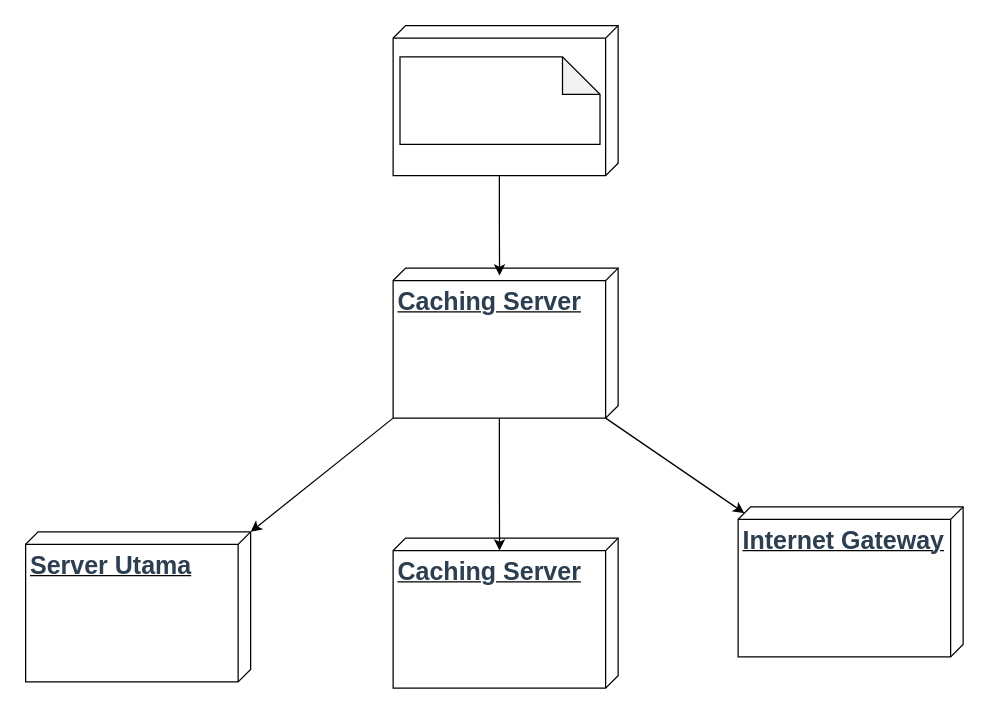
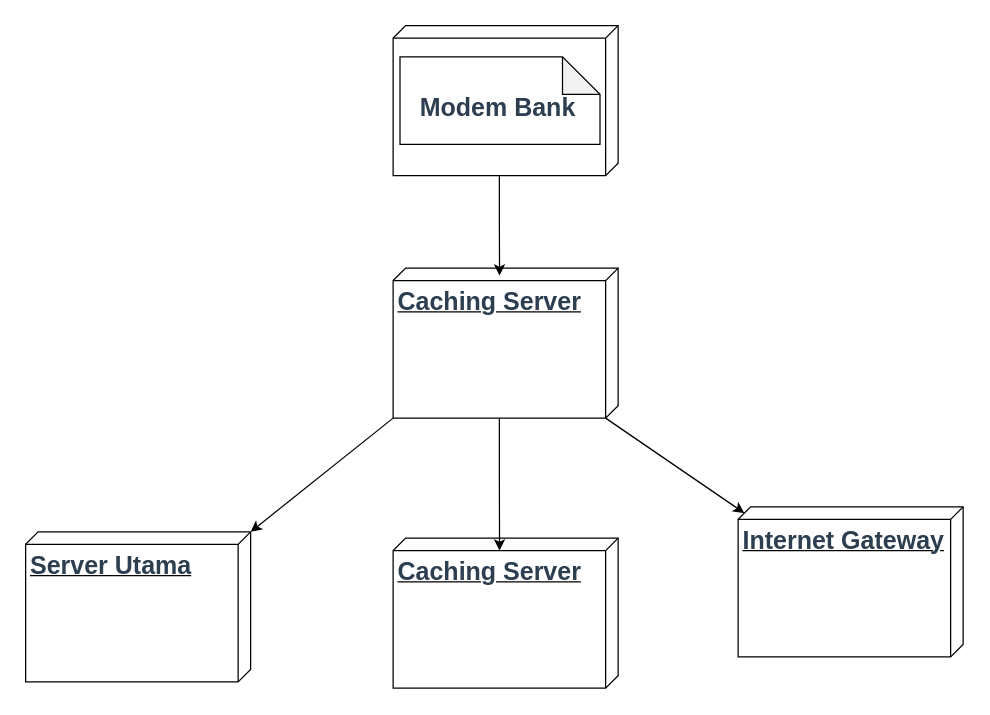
node "Modem Bank": added
